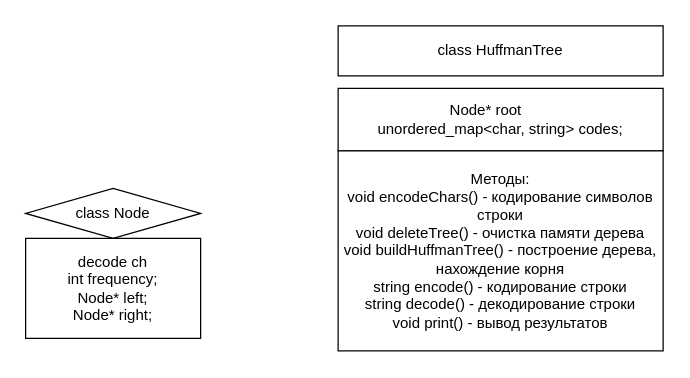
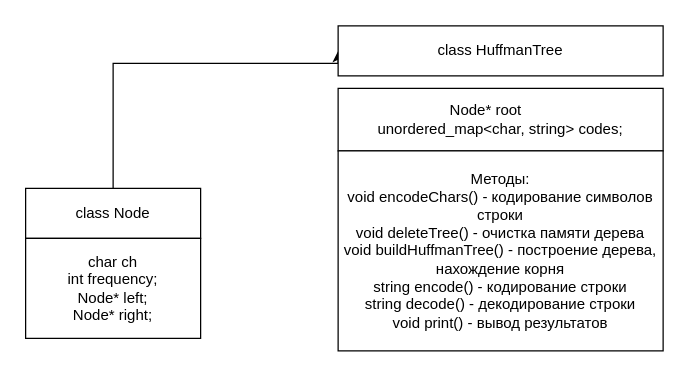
edge "class Node" -> "class HuffmanTree": added
node "class Node": shape diamond -> rectangle
node "decode ch int frequency; Node* left; Node* right;": label "decode ch int frequency; Node* left; Node* right;" -> "char ch int frequency; Node* left; Node* right;"
